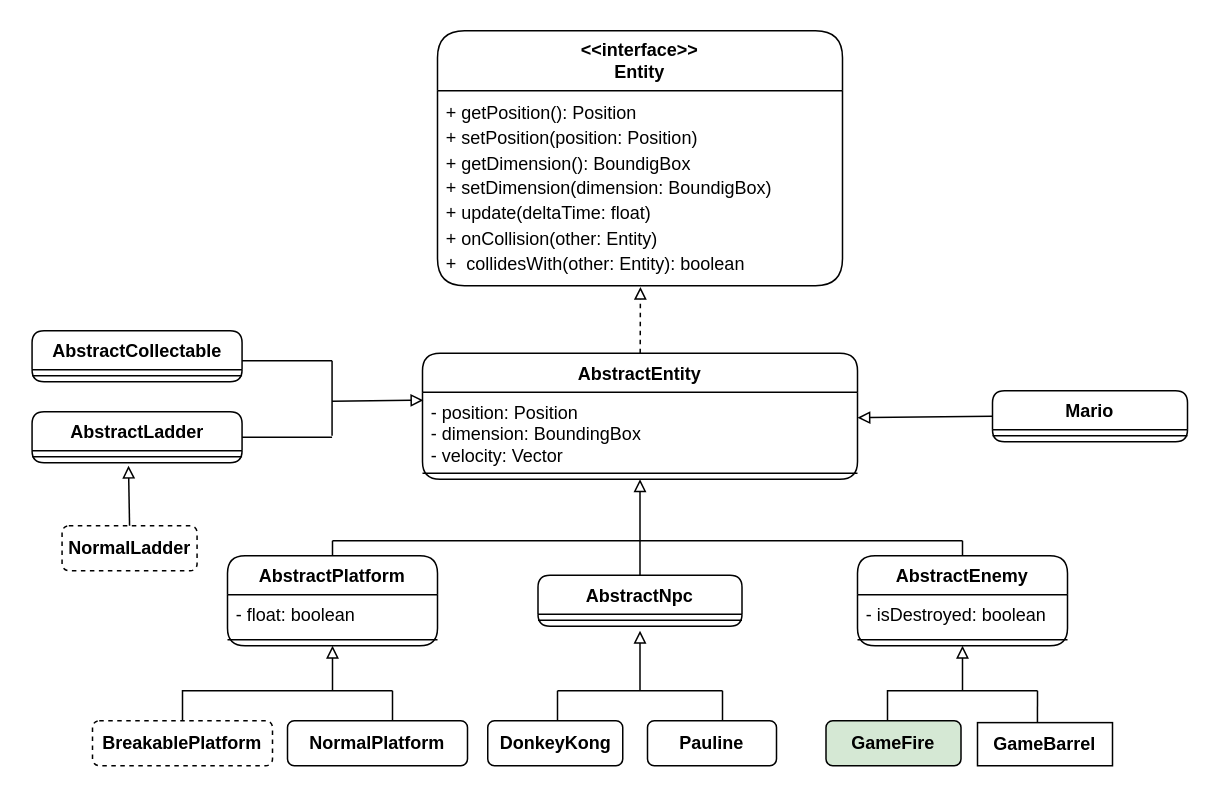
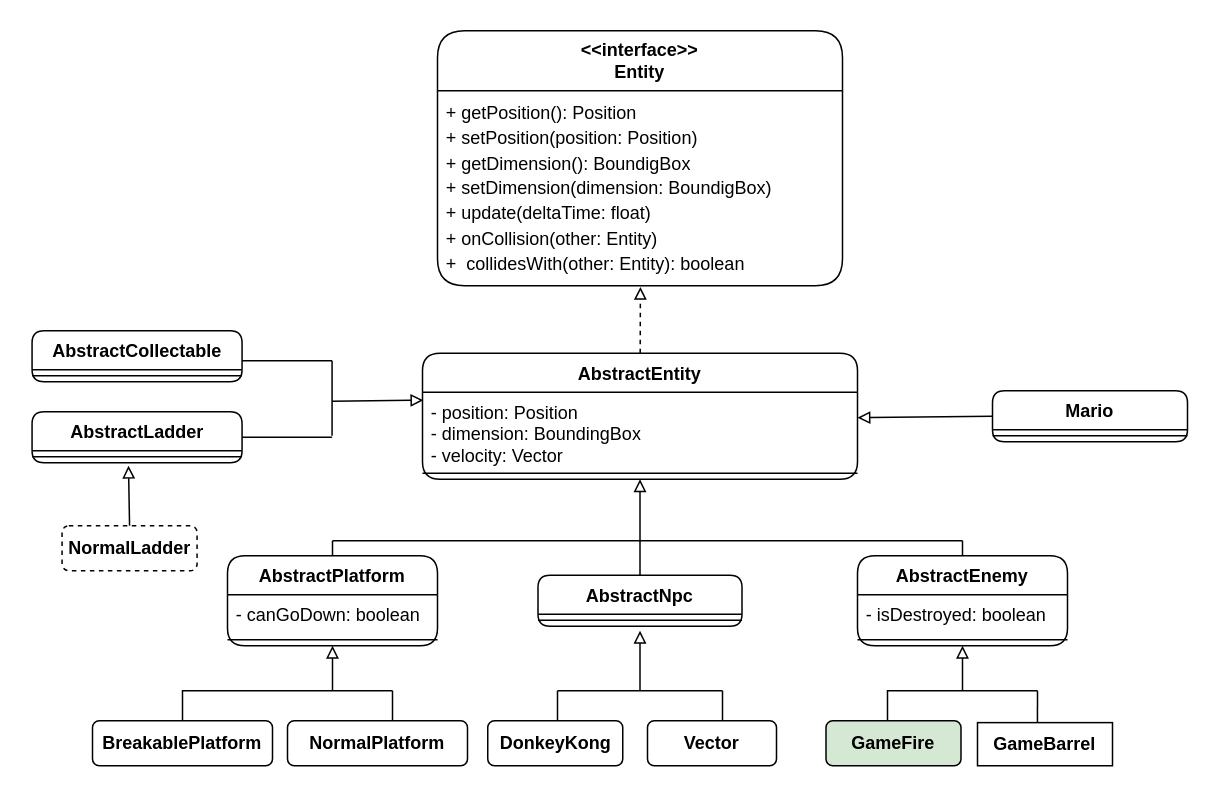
node "- float: boolean": label "- float: boolean" -> "- canGoDown: boolean"
node "BreakablePlatform": style dashed -> solid
node "Pauline": label "Pauline" -> "Vector"
